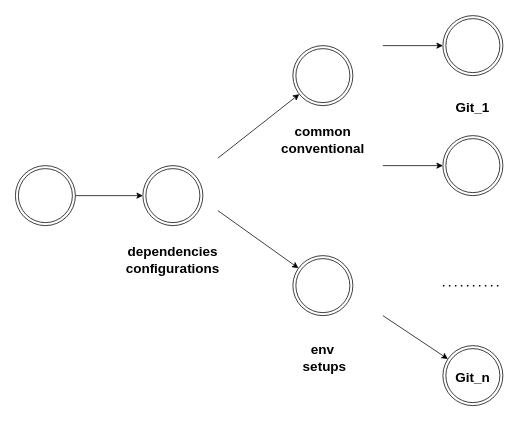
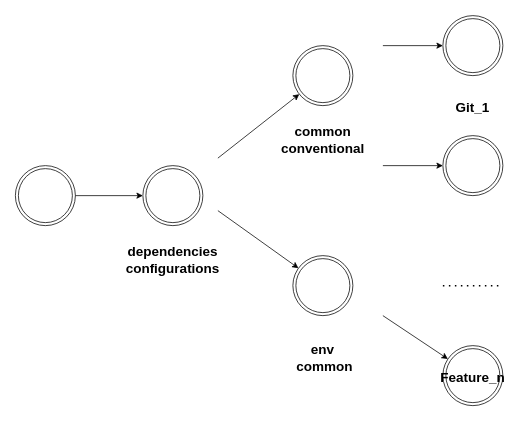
node "env setups": label "env setups" -> "env common"
node "Git_n": label "Git_n" -> "Feature_n"
